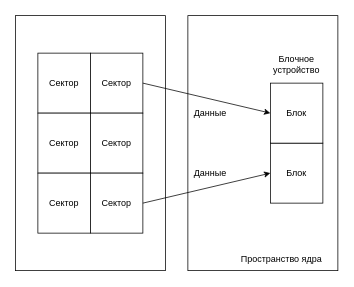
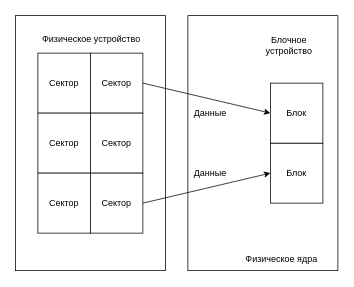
node "Физическое устройство": added
node "Блочное устройство": moved (297, 64) -> (289, 45)
node "Пространство ядра": label "Пространство ядра" -> "Физическое ядра"
